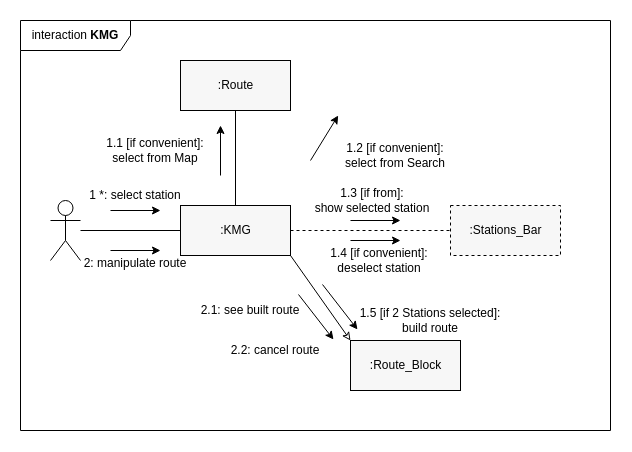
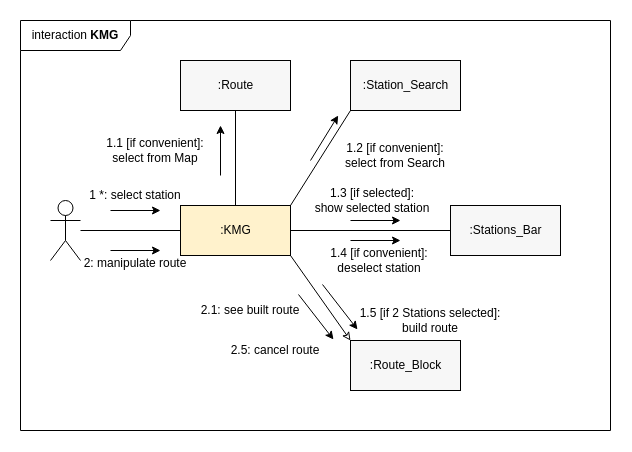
node ":Station_Search": added
edge ":Station_Search" -- ":KMG": added
node "1.3 [if from]: show selected station": label "1.3 [if from]: show selected station" -> "1.3 [if selected]: show selected station"
node ":KMG": fillcolor #f7f7f7 -> #fff2cc
edge ":KMG" -- ":Stations_Bar": style dashed -> solid
node ":Stations_Bar": style dashed -> solid
node "2.2: cancel route": label "2.2: cancel route" -> "2.5: cancel route"
